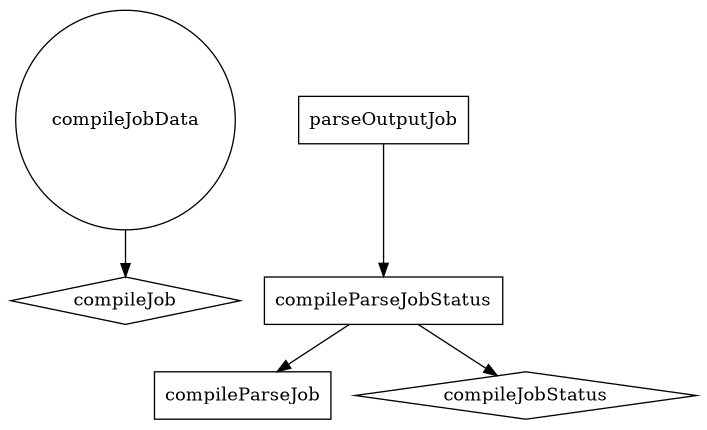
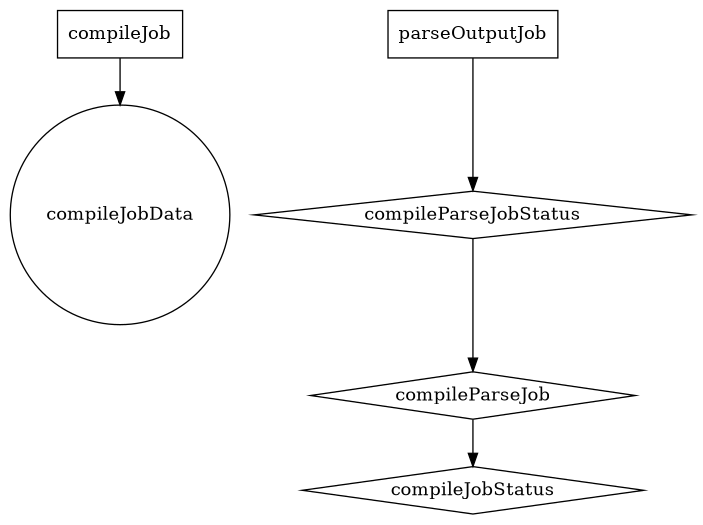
edge "compileJobData" -> "compileJob": reversed
node "compileJob": shape diamond -> box
node "compileParseJobStatus": shape box -> diamond
edge "compileParseJobStatus" -> "compileJobStatus": now "compileParseJob" -> "compileJobStatus"
node "compileParseJob": shape box -> diamond
